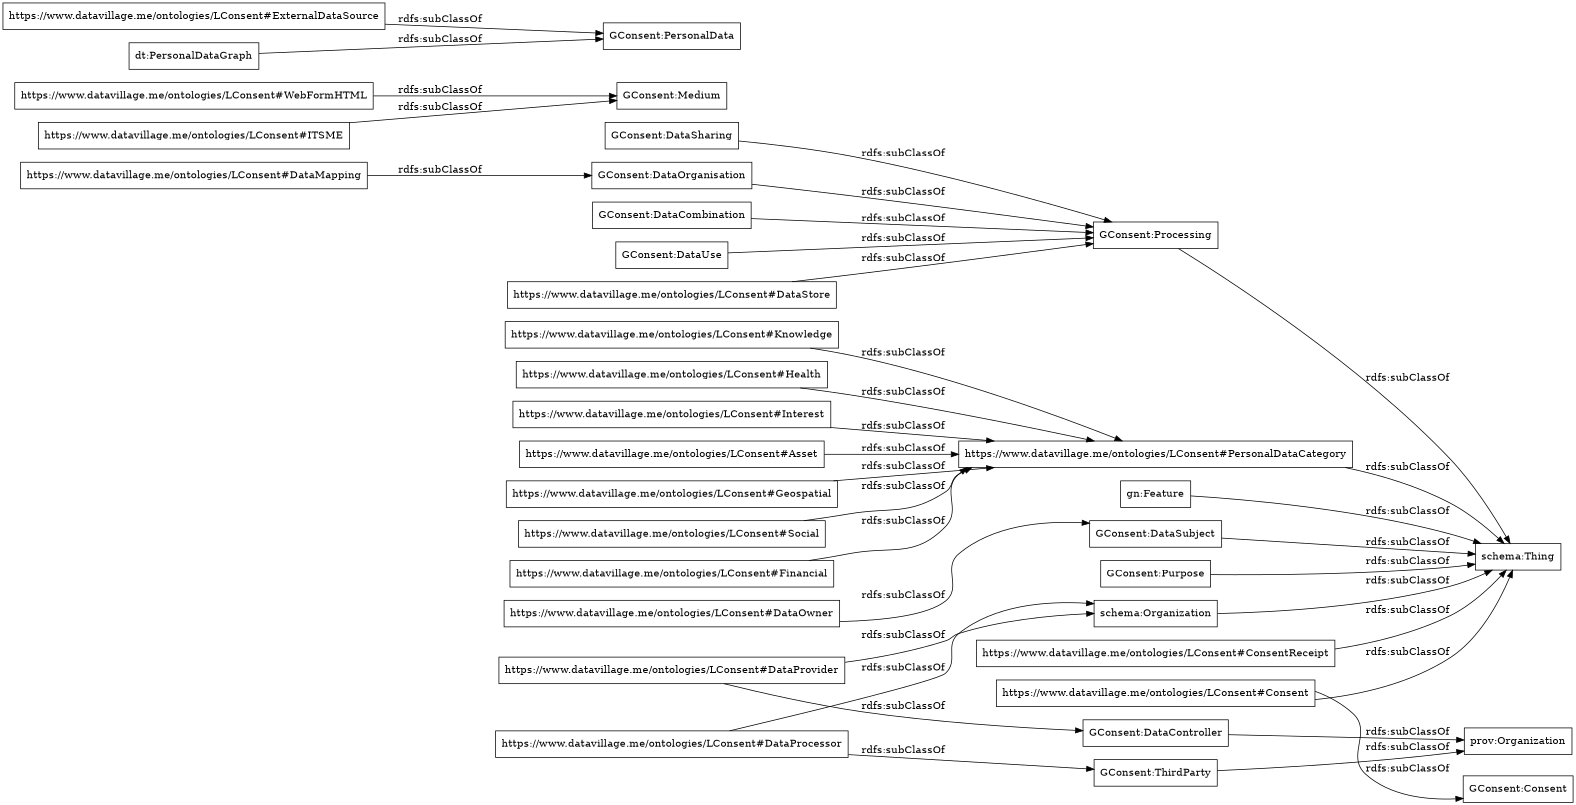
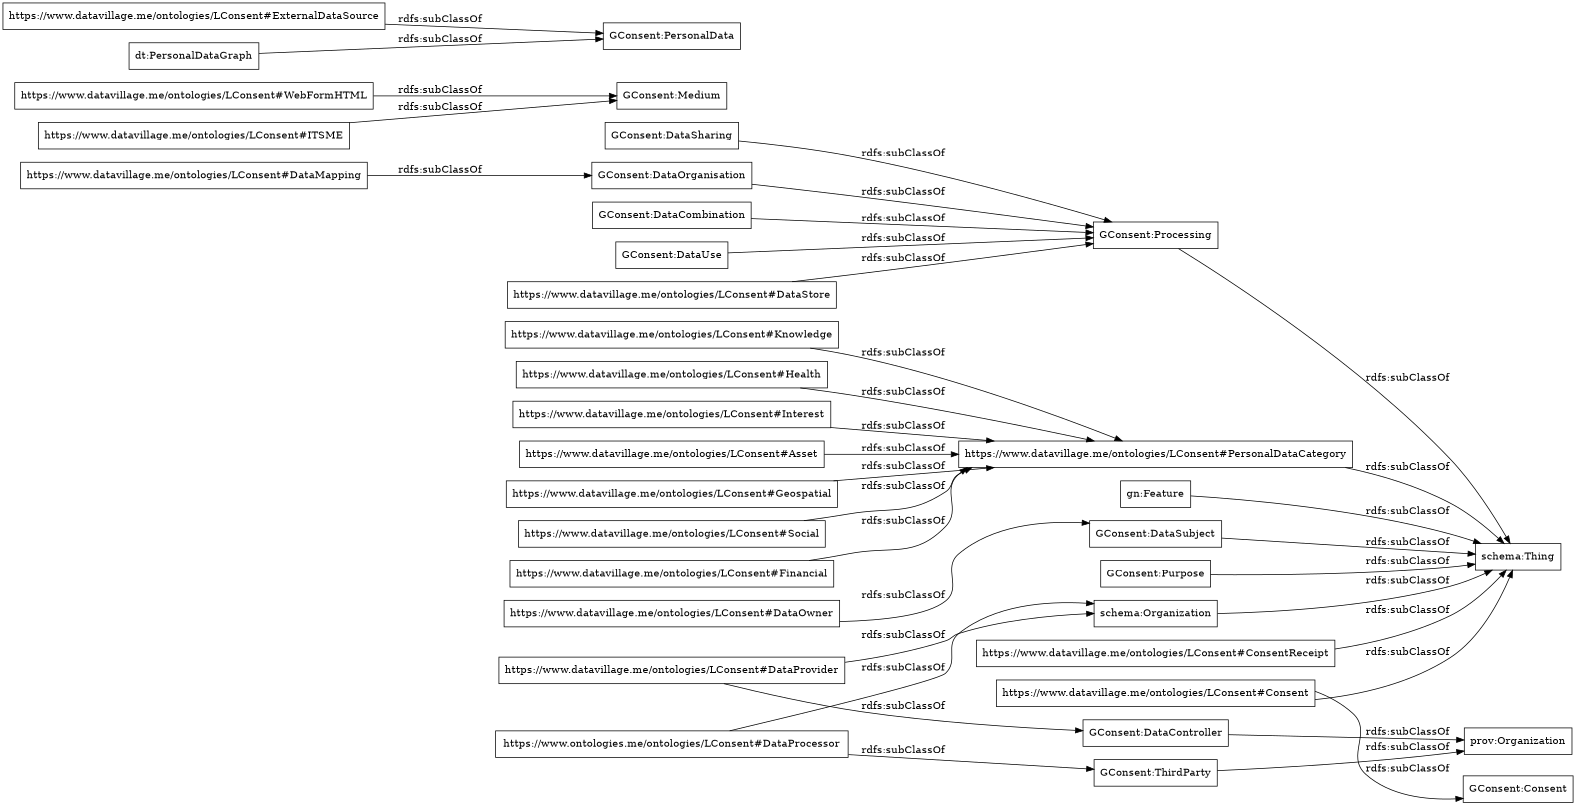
node "https://www.datavillage.me/ontologies/LConsent#DataProcessor": label "https://www.datavillage.me/ontologies/LConsent#DataProcessor" -> "https://www.ontologies.me/ontologies/LConsent#DataProcessor"
